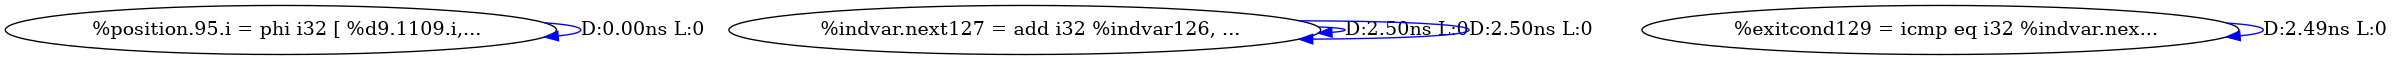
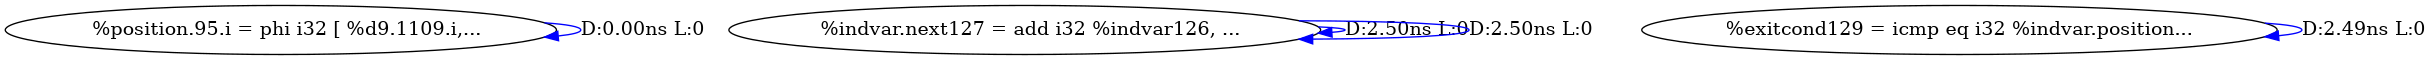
node "%exitcond129 = icmp eq i32 %indvar.nex...": label "%exitcond129 = icmp eq i32 %indvar.nex..." -> "%exitcond129 = icmp eq i32 %indvar.position..."
